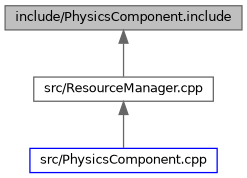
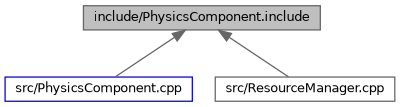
edge "src/PhysicsComponent.cpp" -> "src/ResourceManager.cpp": now "src/PhysicsComponent.cpp" -> "include/PhysicsComponent.include"
